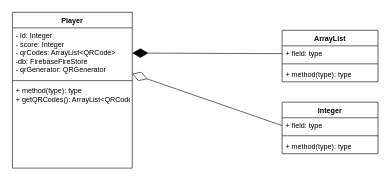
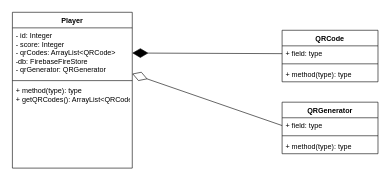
node "ArrayList": label "ArrayList" -> "QRCode"
node "Integer": label "Integer" -> "QRGenerator"
